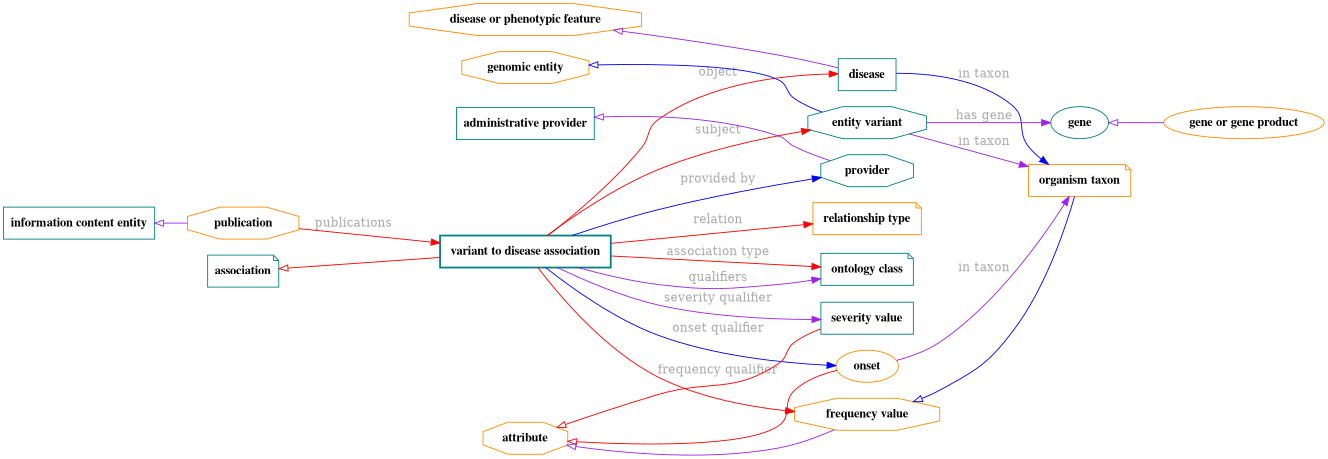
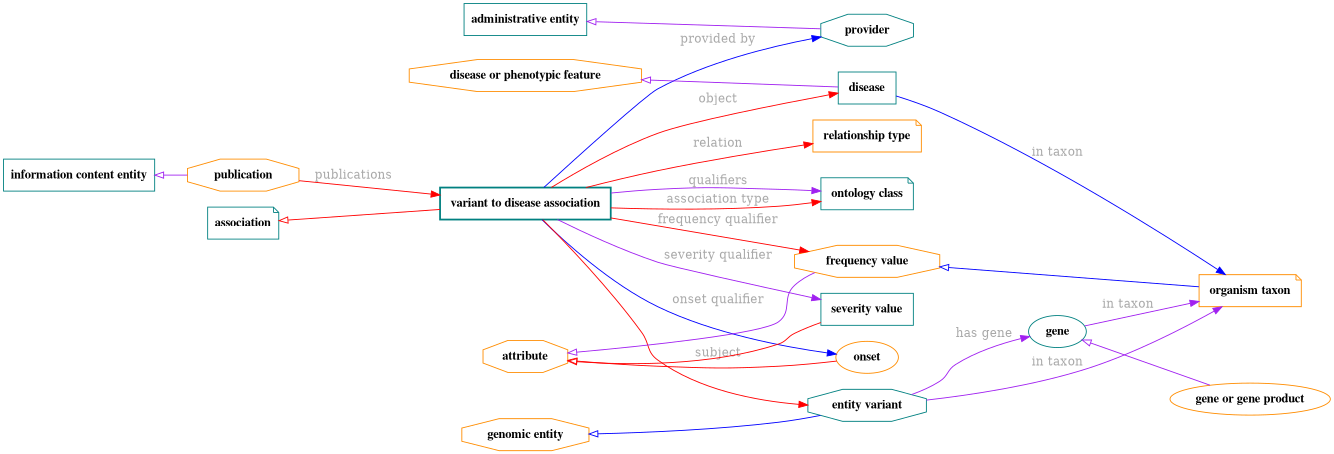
node "administrative provider": label "administrative provider" -> "administrative entity"
edge "onset" -> "organism taxon": now "gene" -> "organism taxon"
